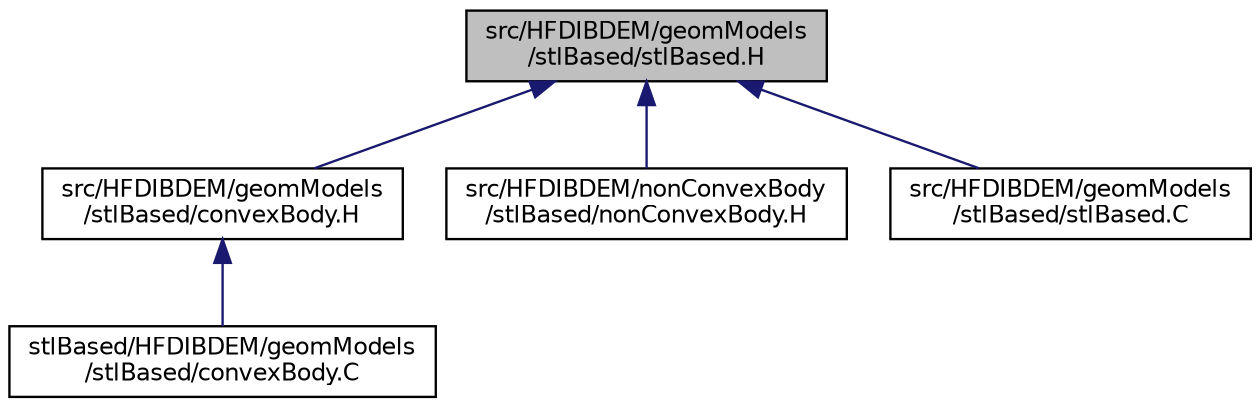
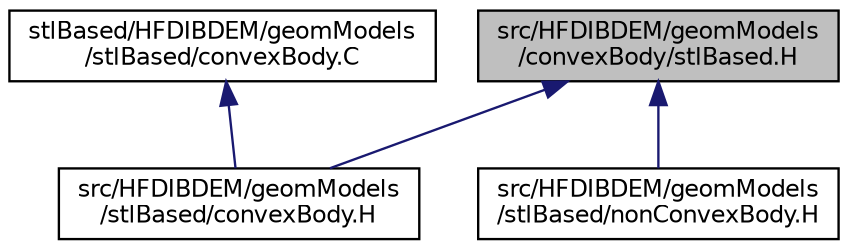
node "src/HFDIBDEM/geomModels /stlBased/stlBased.H": label "src/HFDIBDEM/geomModels /stlBased/stlBased.H" -> "src/HFDIBDEM/geomModels /convexBody/stlBased.H"
node "src/HFDIBDEM/nonConvexBody /stlBased/nonConvexBody.H": label "src/HFDIBDEM/nonConvexBody /stlBased/nonConvexBody.H" -> "src/HFDIBDEM/geomModels /stlBased/nonConvexBody.H"
node "src/HFDIBDEM/geomModels /stlBased/stlBased.C": removed
edge "stlBased/HFDIBDEM/geomModels /stlBased/convexBody.C" -> "src/HFDIBDEM/geomModels /stlBased/convexBody.H": reversed
